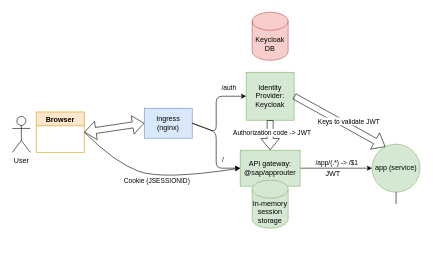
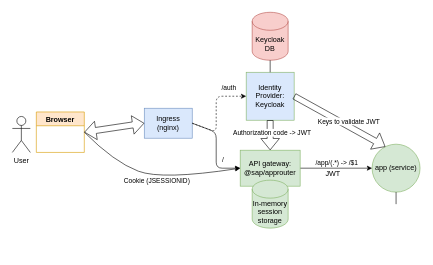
edge "Keycloak DB" -- "Identity Provider: Keycloak": added
node "Identity Provider: Keycloak": fillcolor #d5e8d4 -> #dae8fc
edge "Ingress (nginx)" -> "Identity Provider: Keycloak": style solid -> dashed
